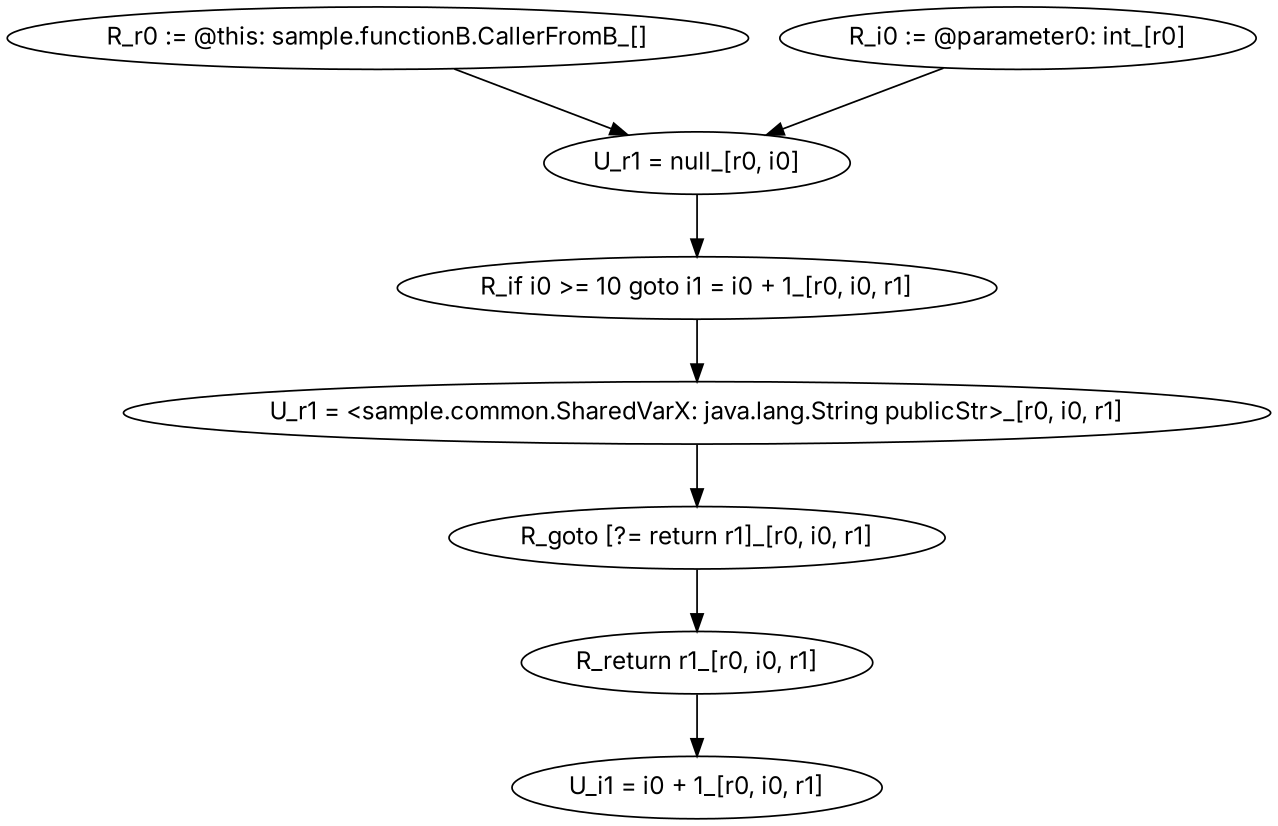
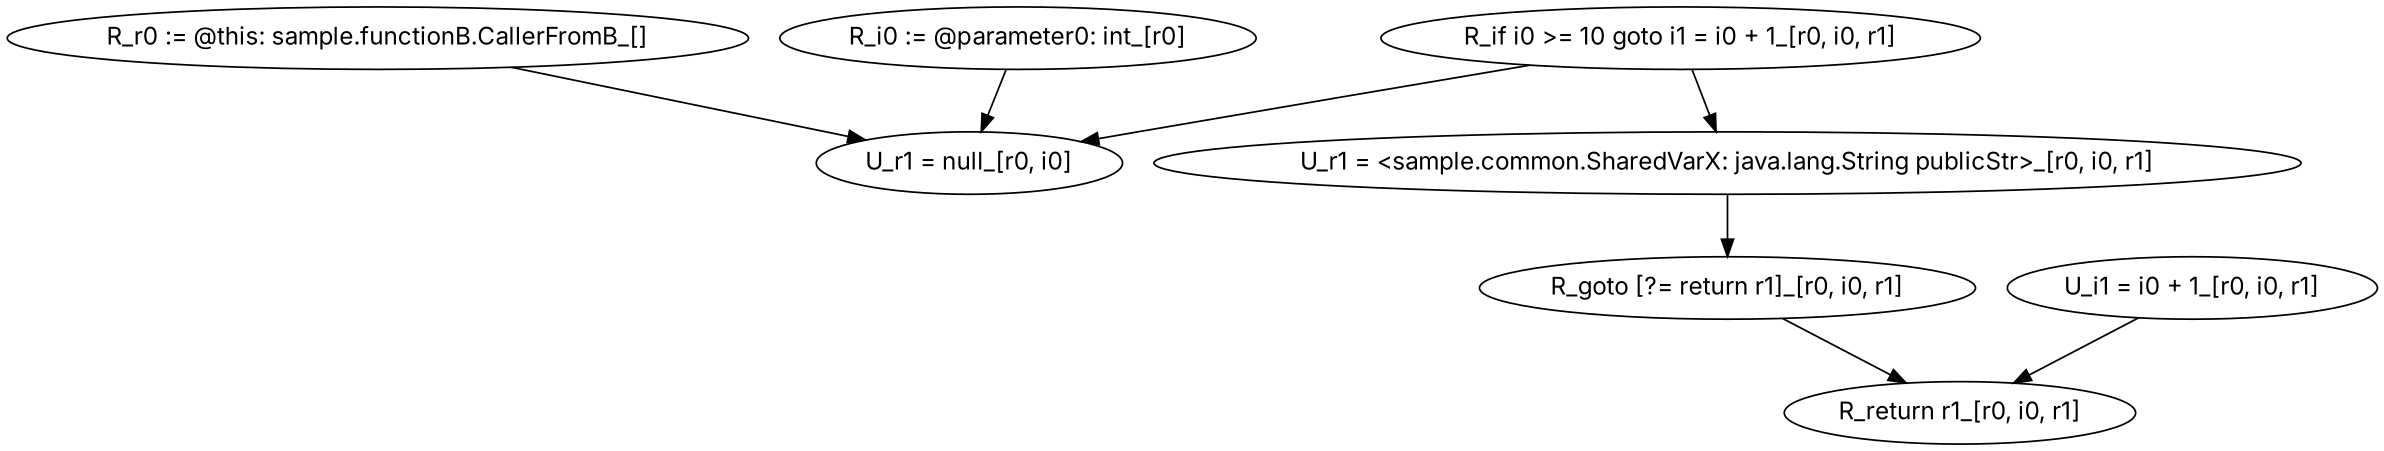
edge "U_r1 = null_[r0, i0]" -> "R_if i0 >= 10 goto i1 = i0 + 1_[r0, i0, r1]": reversed
edge "R_return r1_[r0, i0, r1]" -> "U_i1 = i0 + 1_[r0, i0, r1]": reversed
